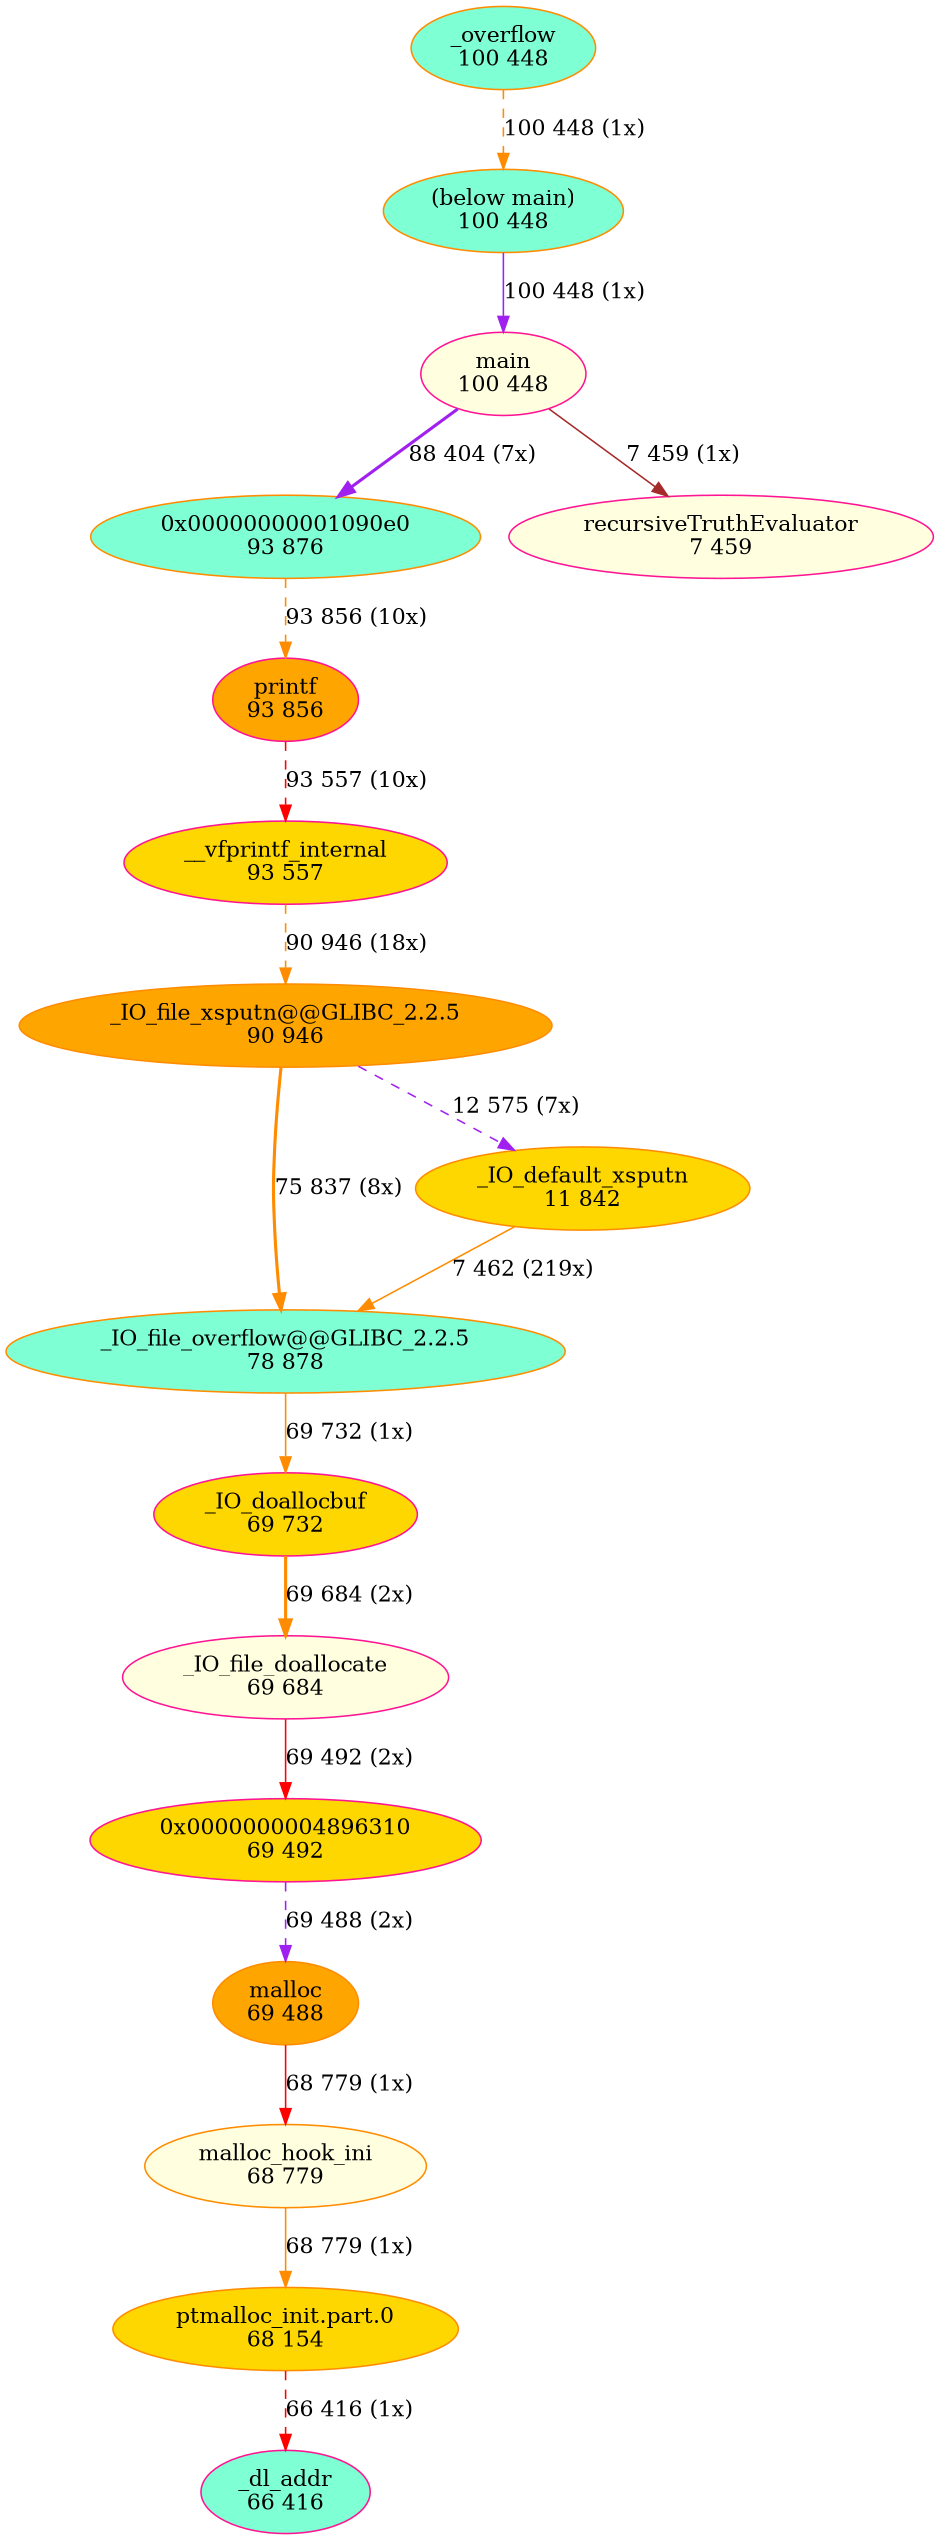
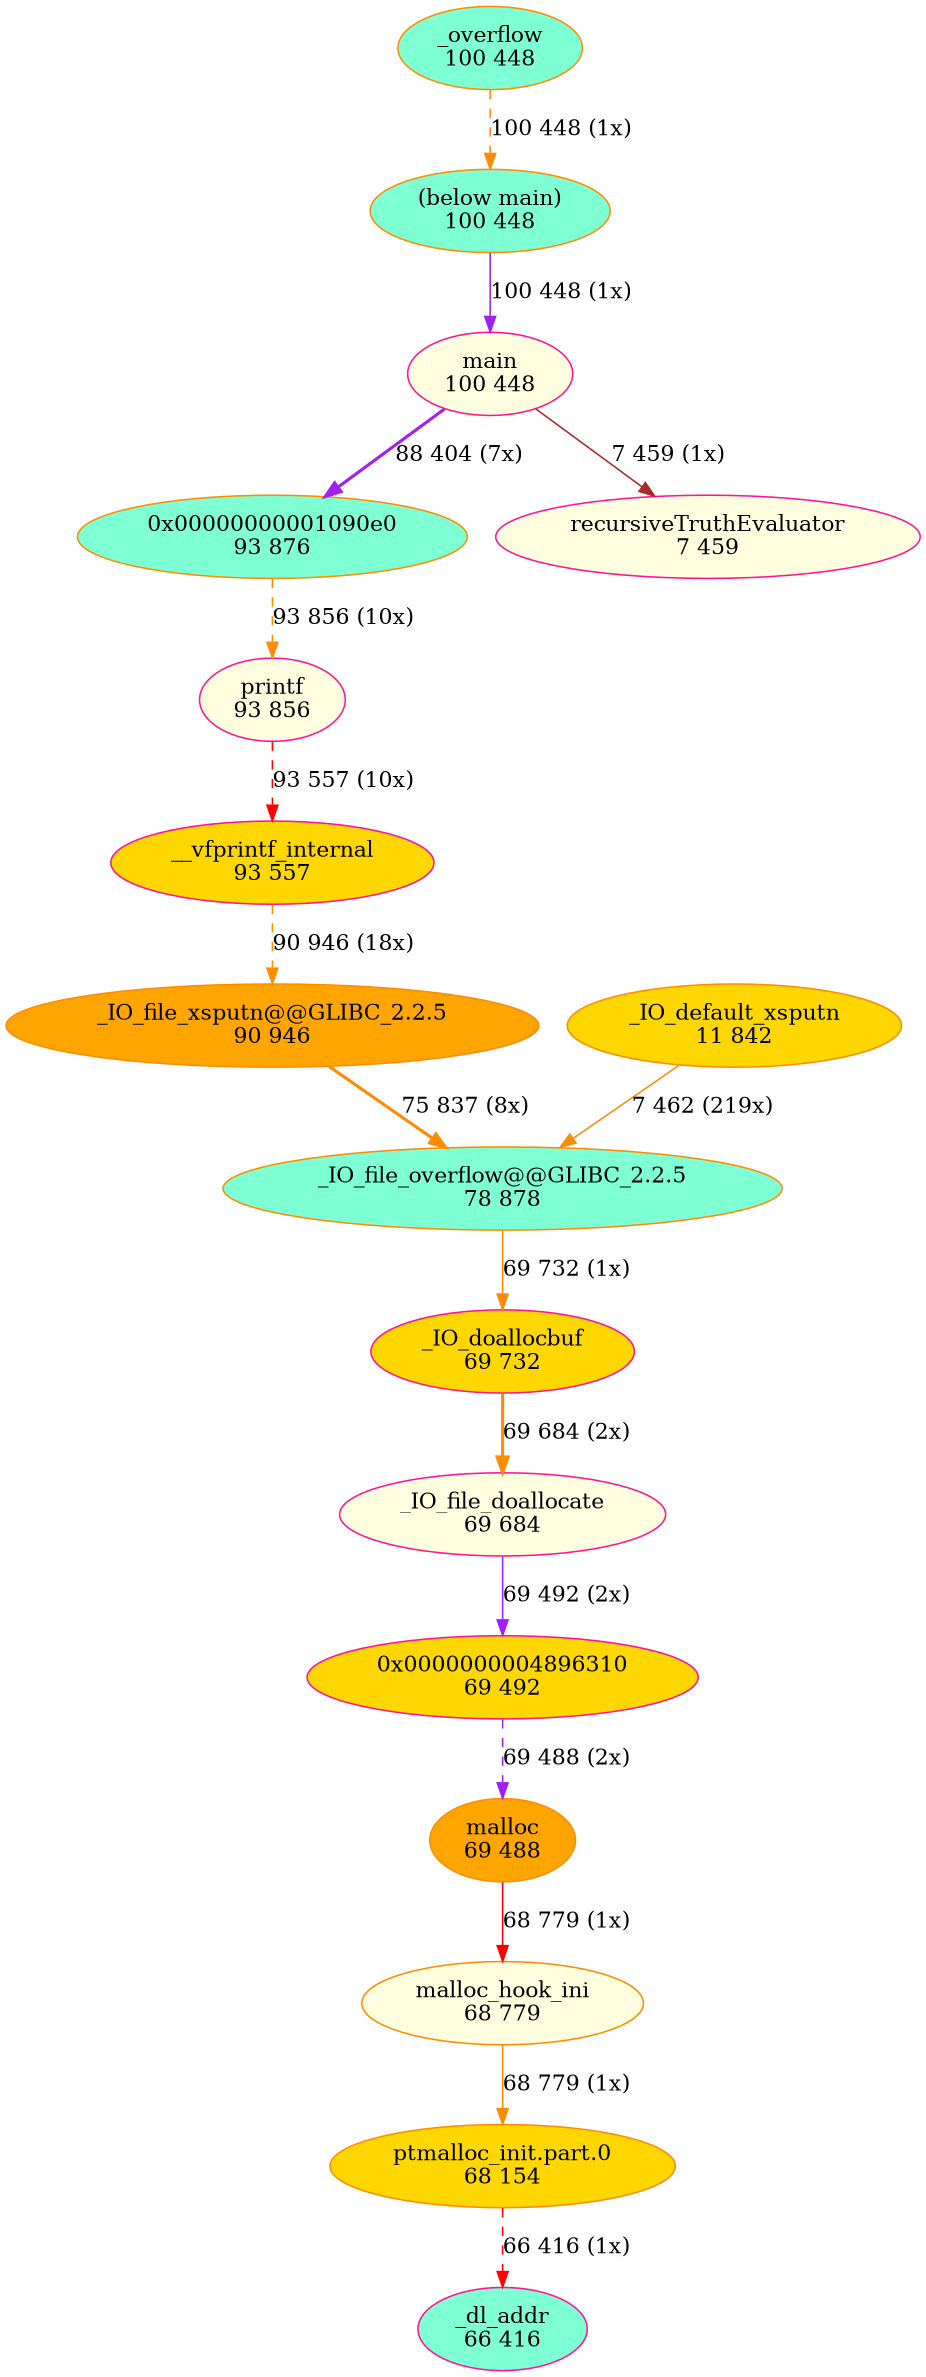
node "printf 93 856": fillcolor orange -> lightyellow
edge "_IO_file_xsputn@@GLIBC_2.2.5 90 946" -> "_IO_default_xsputn 11 842": removed, label "12 575 (7x)"
edge "_IO_file_doallocate 69 684" -> "0x0000000004896310 69 492": color red -> purple
